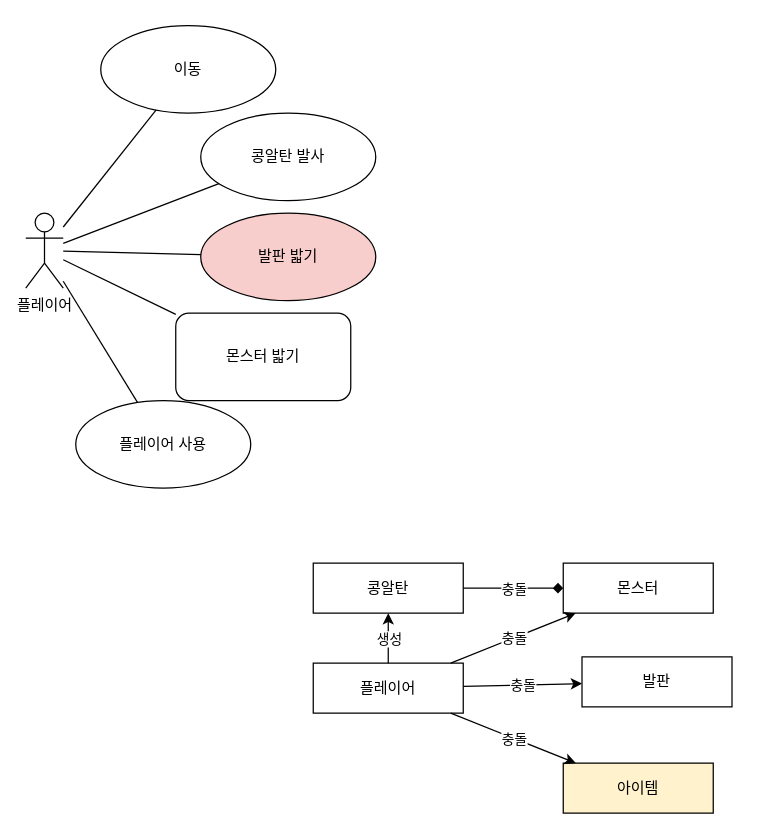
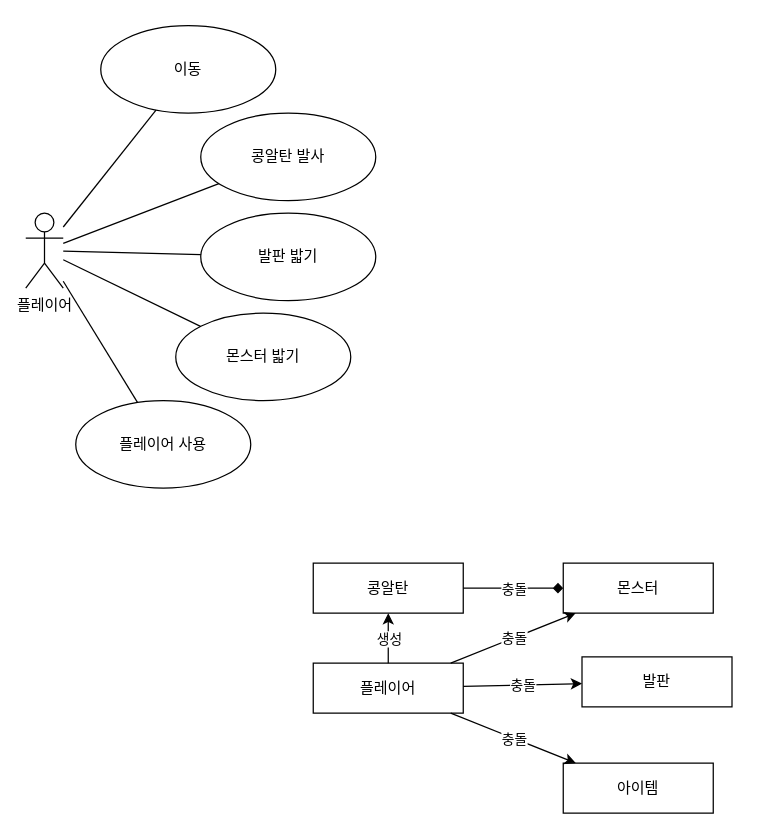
node "발판 밟기": fillcolor #f8cecc -> #ffffff
node "몬스터 밟기": shape rounded rectangle -> ellipse
node "아이템": fillcolor #fff2cc -> #ffffff
